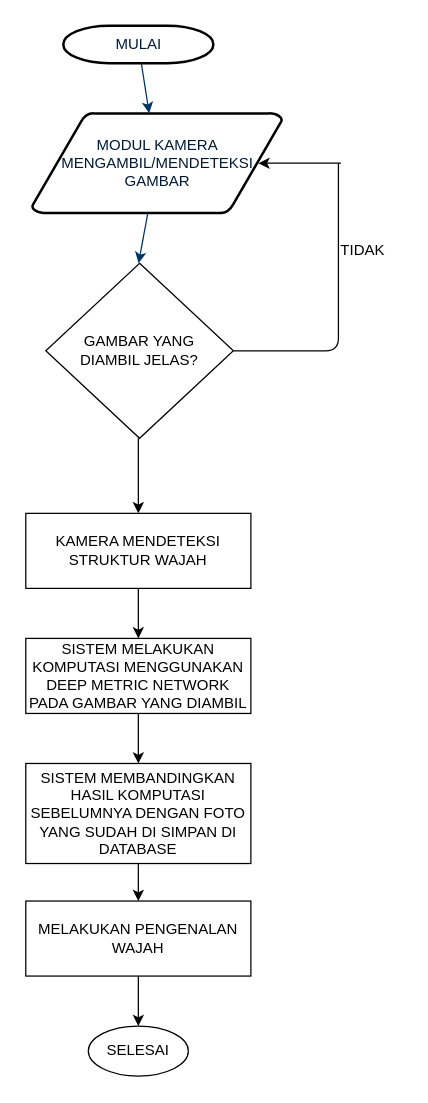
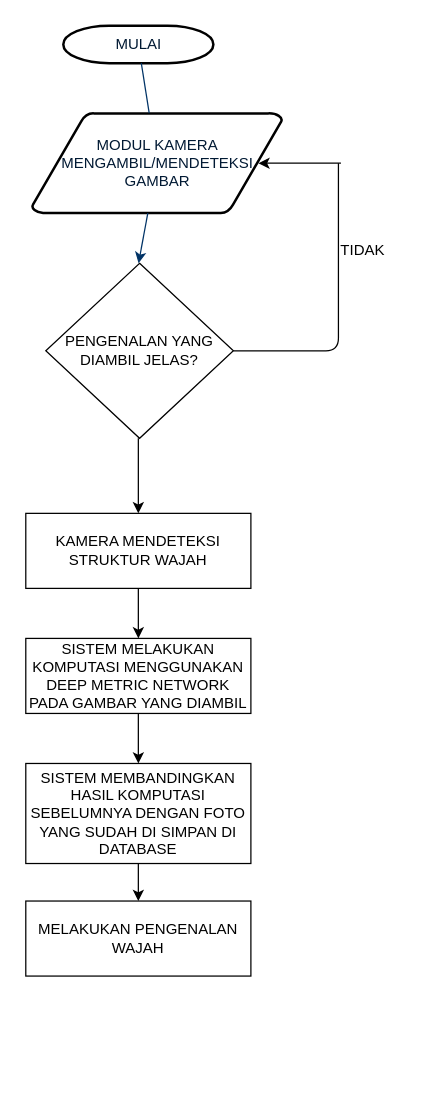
edge "MULAI" -> "MODUL KAMERA MENGAMBIL/MENDETEKSI GAMBAR": arrowhead classic -> none
node "GAMBAR YANG DIAMBIL JELAS?": label "GAMBAR YANG DIAMBIL JELAS?" -> "PENGENALAN YANG DIAMBIL JELAS?"
edge "MELAKUKAN PENGENALAN WAJAH" -> "SELESAI": removed
node "SELESAI": removed
